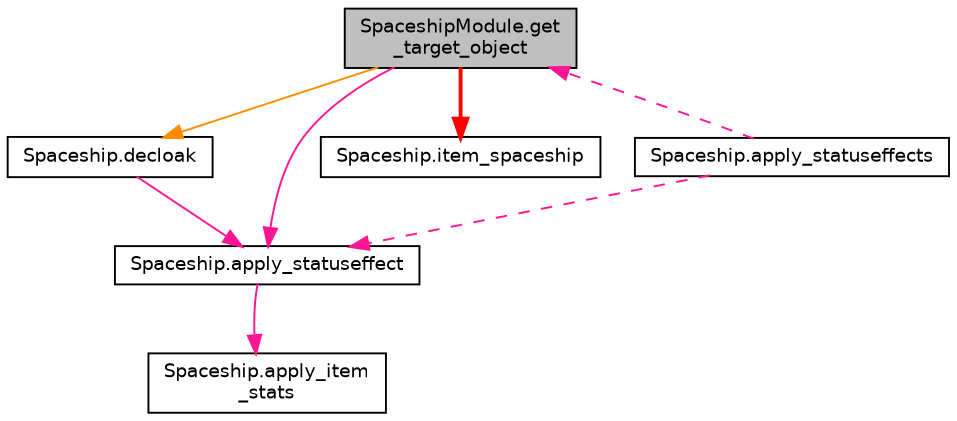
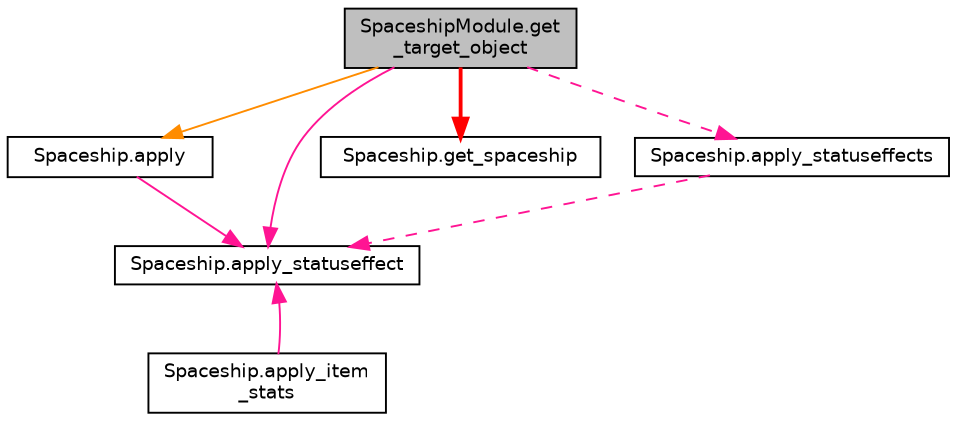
edge "Spaceship.apply_statuseffects" -> "SpaceshipModule.get _target_object": reversed
node "Spaceship.decloak": label "Spaceship.decloak" -> "Spaceship.apply"
node "Spaceship.item_spaceship": label "Spaceship.item_spaceship" -> "Spaceship.get_spaceship"
edge "Spaceship.apply_statuseffect" -> "Spaceship.apply_item _stats": reversed
